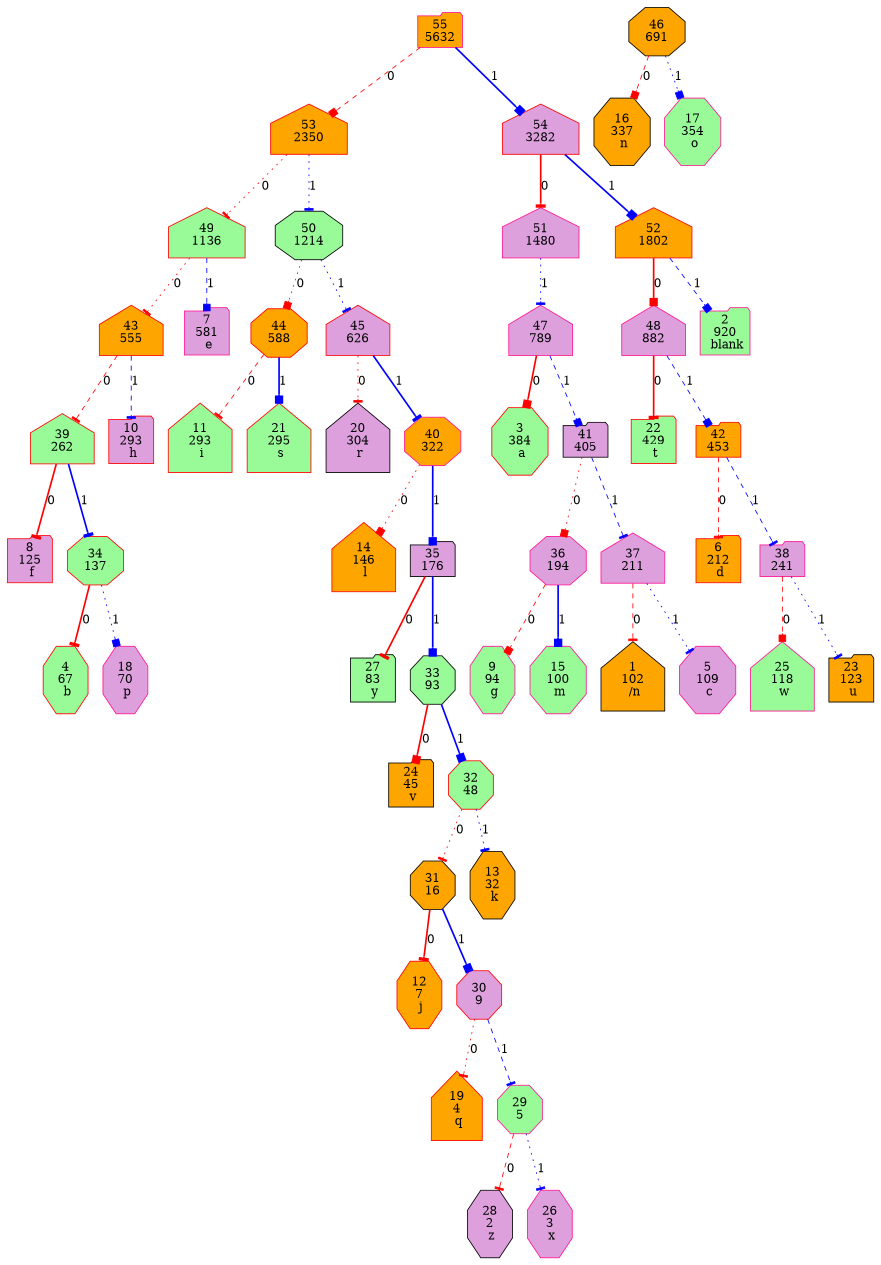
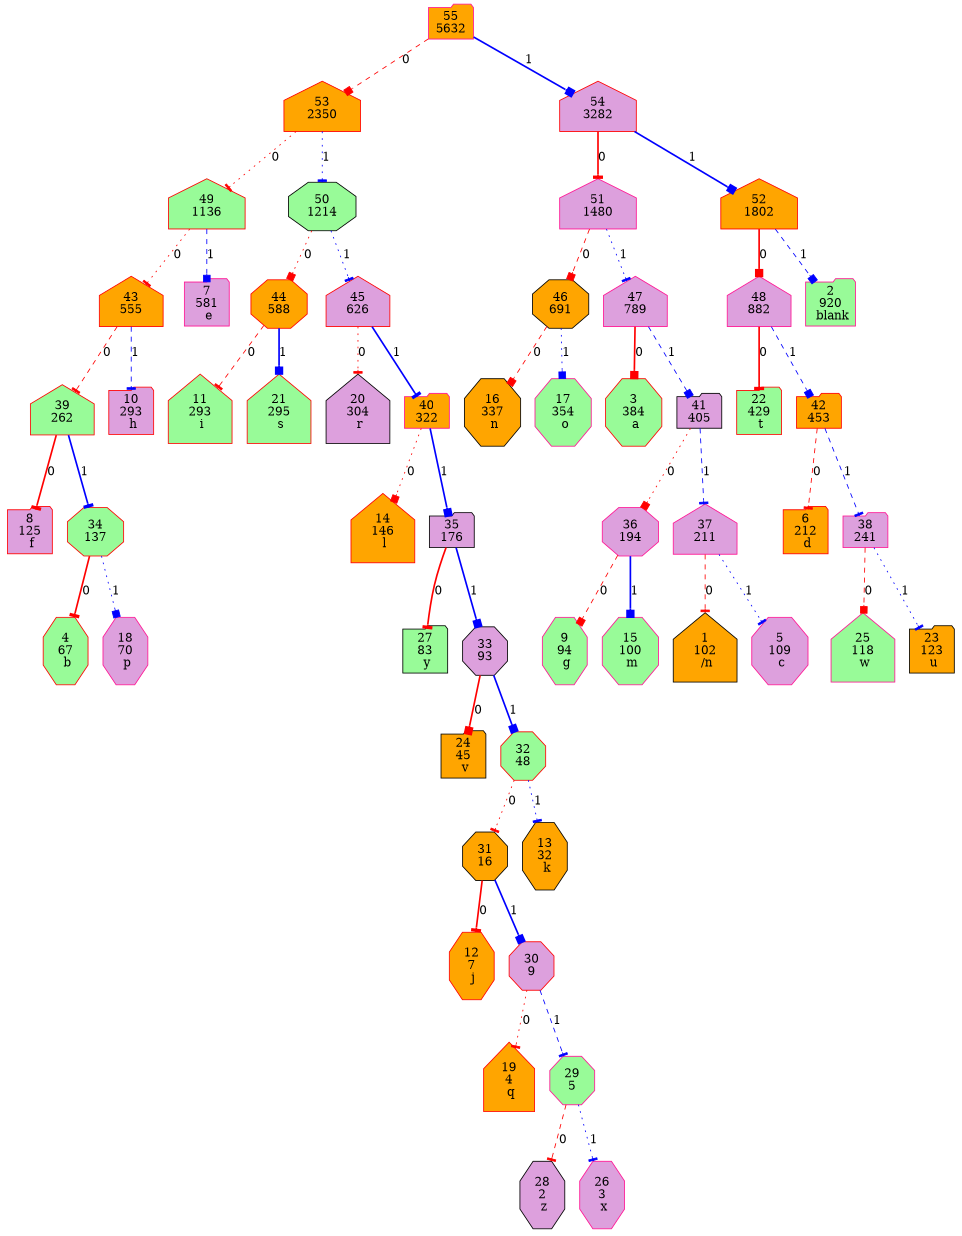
edge "51 1480" -> "46 691": added, label "0"
node "40 322": shape octagon -> folder
node "33 93": fillcolor palegreen -> plum
